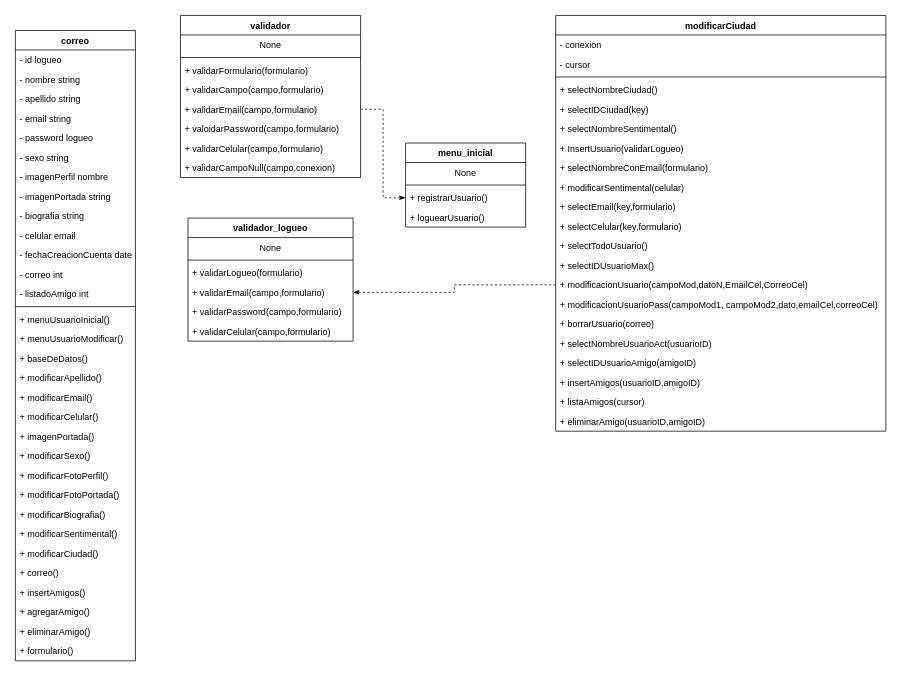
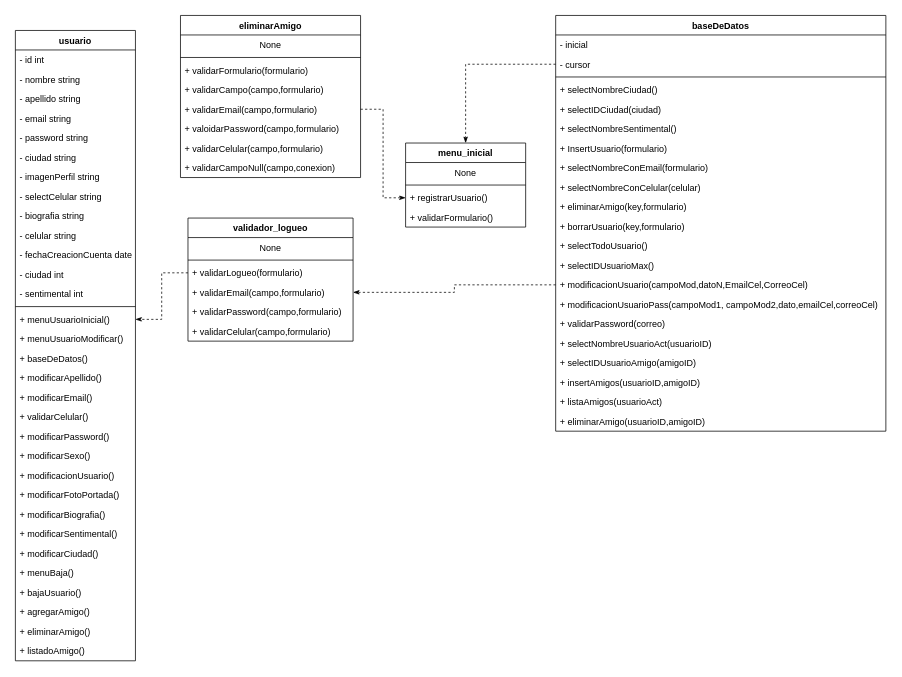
node "validador": label "validador" -> "eliminarAmigo"
node "modificarCiudad": label "modificarCiudad" -> "baseDeDatos"
node "correo": label "correo" -> "usuario"
node "- conexion": label "- conexion" -> "- inicial"
node "- id logueo": label "- id logueo" -> "- id int"
edge "- cursor" -> "menu_inicial": added
node "+ selectIDCiudad(key)": label "+ selectIDCiudad(key)" -> "+ selectIDCiudad(ciudad)"
node "- password logueo": label "- password logueo" -> "- password string"
node "+ InsertUsuario(validarLogueo)": label "+ InsertUsuario(validarLogueo)" -> "+ InsertUsuario(formulario)"
node "- sexo string": label "- sexo string" -> "- ciudad string"
node "- imagenPerfil nombre": label "- imagenPerfil nombre" -> "- imagenPerfil string"
node "+ modificarSentimental(celular)": label "+ modificarSentimental(celular)" -> "+ selectNombreConCelular(celular)"
node "- imagenPortada string": label "- imagenPortada string" -> "- selectCelular string"
node "+ selectEmail(key,formulario)": label "+ selectEmail(key,formulario)" -> "+ eliminarAmigo(key,formulario)"
node "+ loguearUsuario()": label "+ loguearUsuario()" -> "+ validarFormulario()"
node "+ selectCelular(key,formulario)": label "+ selectCelular(key,formulario)" -> "+ borrarUsuario(key,formulario)"
node "- celular email": label "- celular email" -> "- celular string"
node "- correo int": label "- correo int" -> "- ciudad int"
node "- listadoAmigo int": label "- listadoAmigo int" -> "- sentimental int"
edge "+ validarLogueo(formulario)" -> "+ menuUsuarioInicial()": added
node "+ borrarUsuario(correo)": label "+ borrarUsuario(correo)" -> "+ validarPassword(correo)"
node "+ listaAmigos(cursor)": label "+ listaAmigos(cursor)" -> "+ listaAmigos(usuarioAct)"
node "+ modificarCelular()": label "+ modificarCelular()" -> "+ validarCelular()"
node "+ imagenPortada()": label "+ imagenPortada()" -> "+ modificarPassword()"
node "+ modificarFotoPerfil()": label "+ modificarFotoPerfil()" -> "+ modificacionUsuario()"
node "+ correo()": label "+ correo()" -> "+ menuBaja()"
node "+ insertAmigos()": label "+ insertAmigos()" -> "+ bajaUsuario()"
node "+ formulario()": label "+ formulario()" -> "+ listadoAmigo()"
